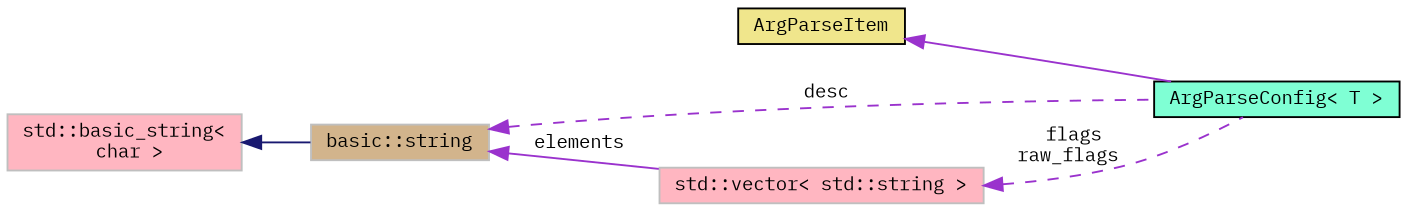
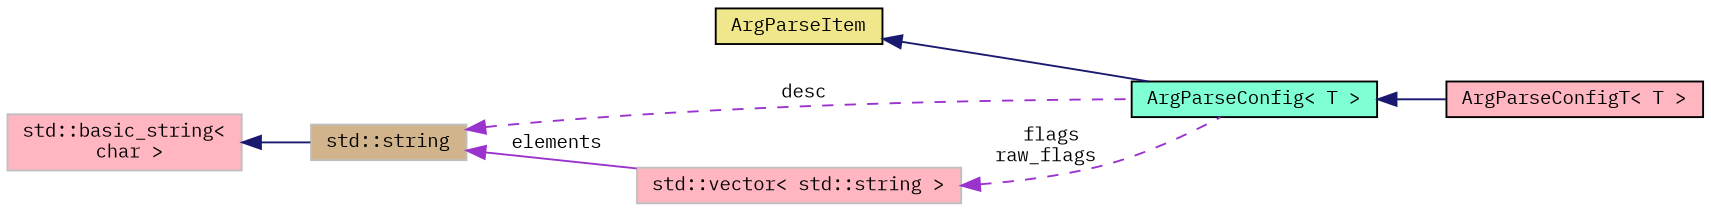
edge "ArgParseConfig< T >" -> "ArgParseItem": color darkorchid3 -> midnightblue
node "ArgParseConfigT< T >": added
node "basic::string": label "basic::string" -> "std::string"
